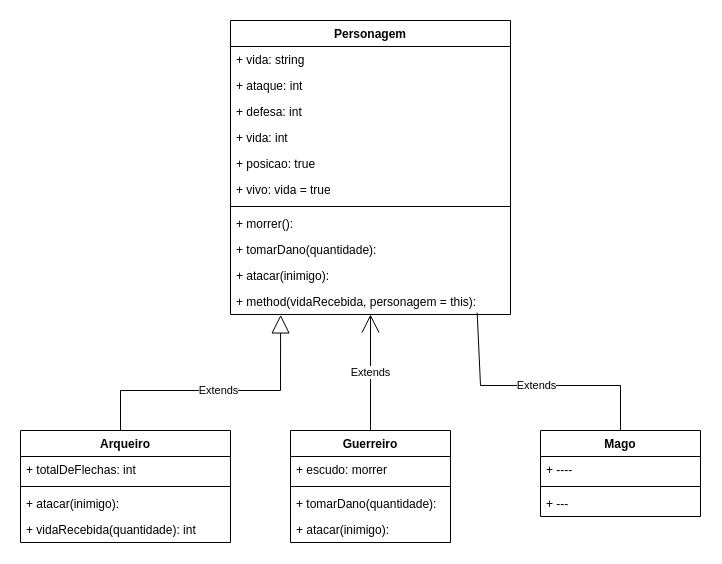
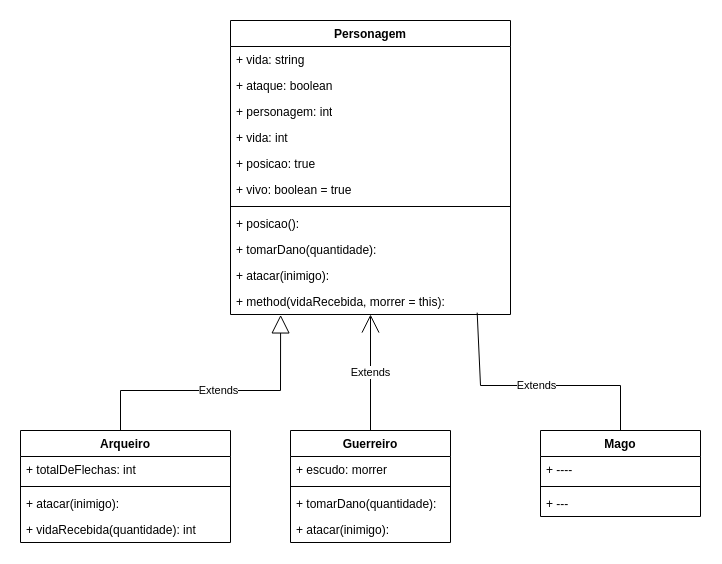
node "+ ataque: int": label "+ ataque: int" -> "+ ataque: boolean"
node "+ defesa: int": label "+ defesa: int" -> "+ personagem: int"
node "+ vivo: vida = true": label "+ vivo: vida = true" -> "+ vivo: boolean = true"
node "+ morrer():": label "+ morrer():" -> "+ posicao():"
node "+ method(vidaRecebida, personagem = this):": label "+ method(vidaRecebida, personagem = this):" -> "+ method(vidaRecebida, morrer = this):"
